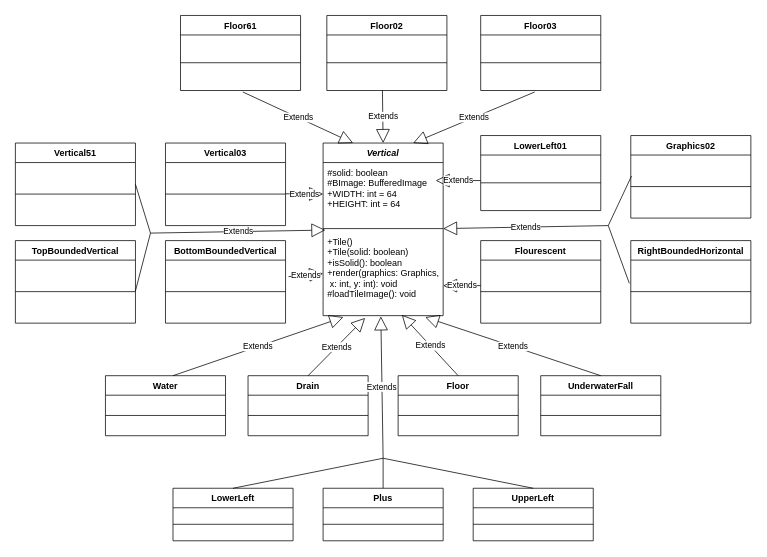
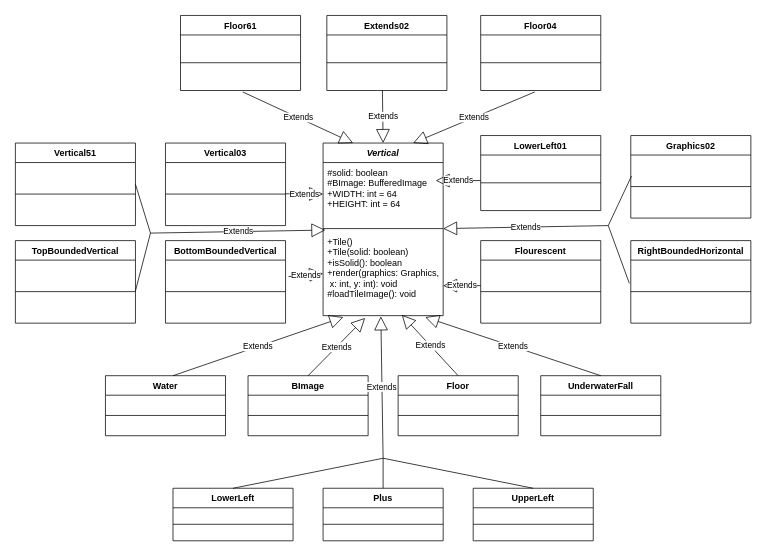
node "Floor02": label "Floor02" -> "Extends02"
node "Floor03": label "Floor03" -> "Floor04"
node "Drain": label "Drain" -> "BImage"
